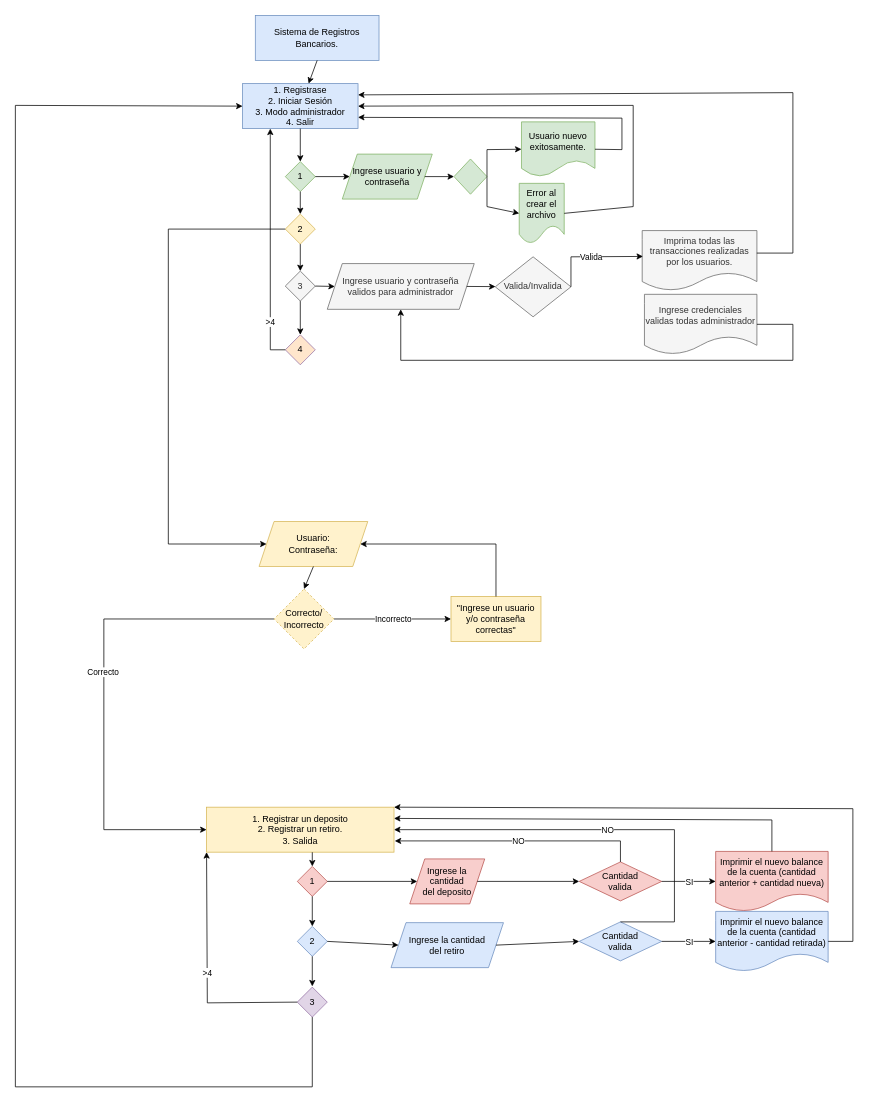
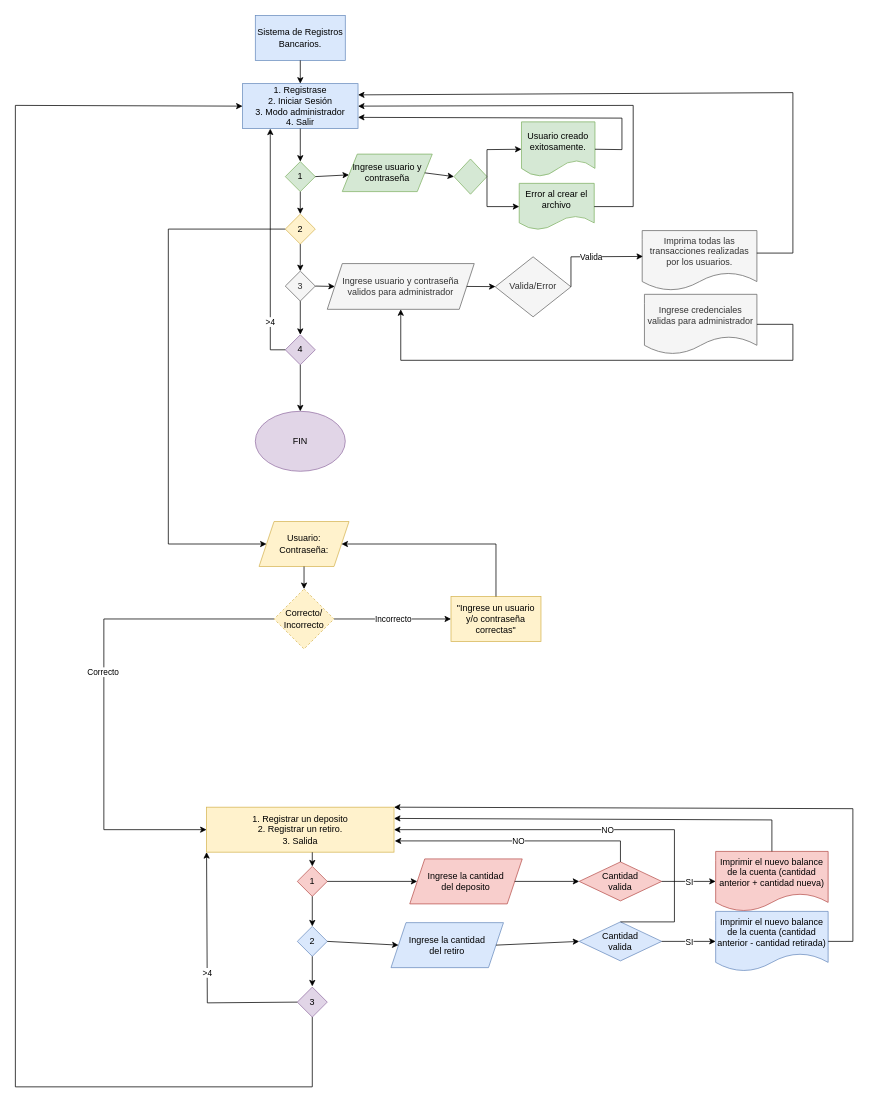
node "Sistema de Registros Bancarios.": size 124x45 -> 90x45
node "Usuario nuevo exitosamente.": label "Usuario nuevo exitosamente." -> "Usuario creado exitosamente."
node "Ingrese usuario y contraseña": size 90x45 -> 90x38
node "Error al crear el archivo": size 45x60 -> 75x47
node "Valida/Invalida": label "Valida/Invalida" -> "Valida/Error"
node "Ingrese credenciales validas todas administrador": label "Ingrese credenciales validas todas administrador" -> "Ingrese credenciales validas para administrador"
node "4": fillcolor #ffe6cc -> #e1d5e7
edge "4" -> "FIN": added
node "FIN": added
node "Usuario: Contraseña:": size 109x45 -> 90x45
node "Ingrese la cantidad del deposito": size 75x45 -> 113x45
